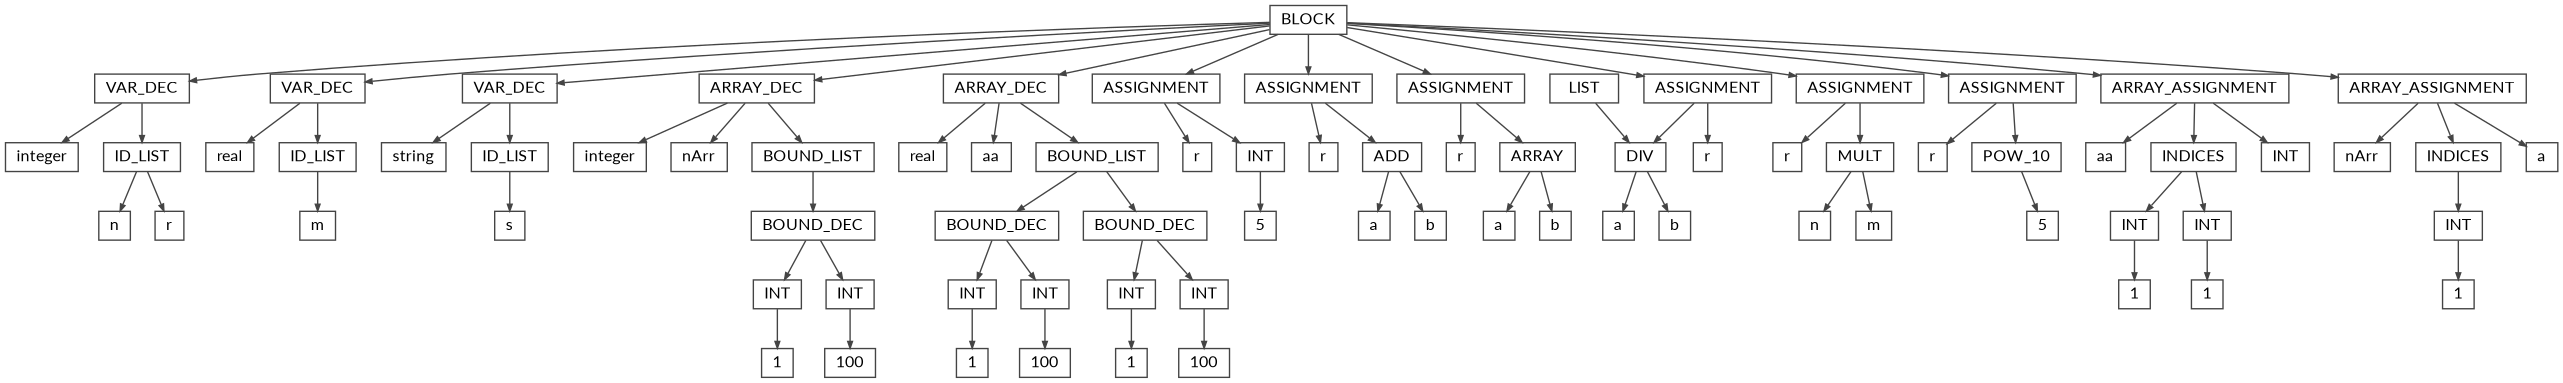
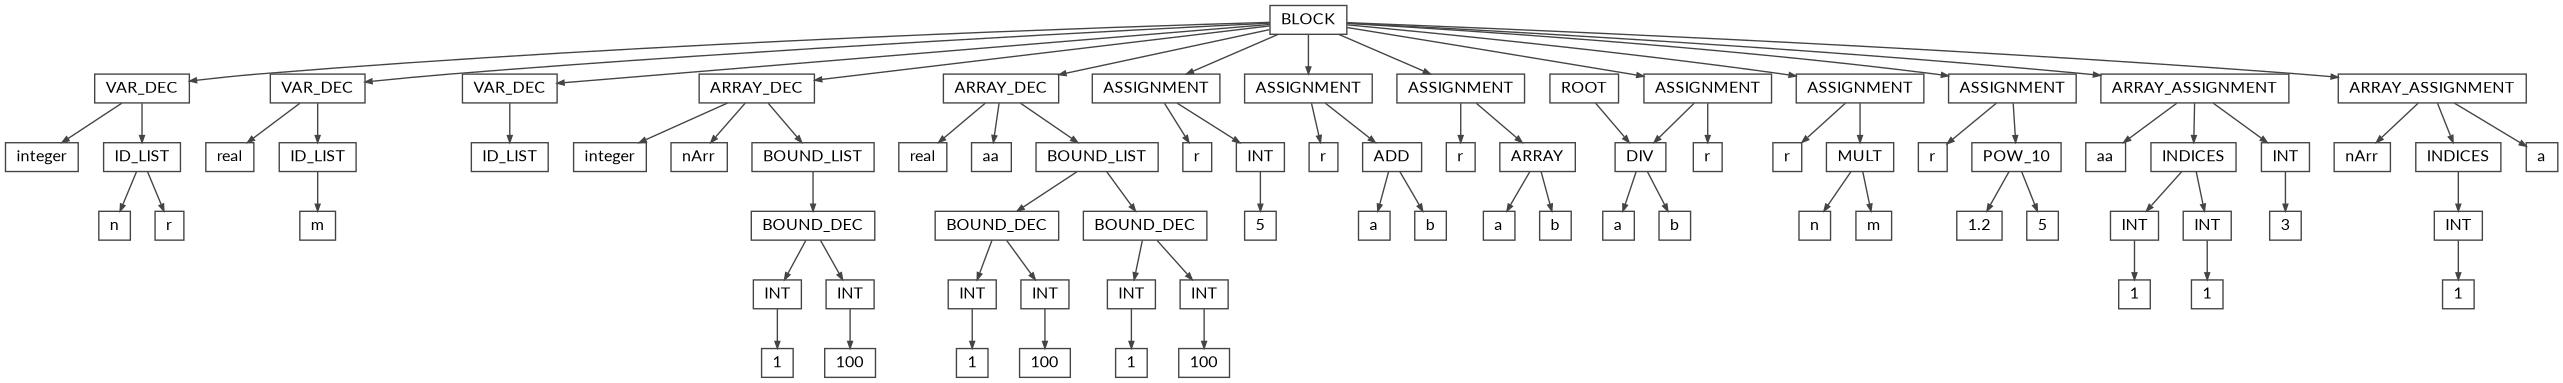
node "LIST": label "LIST" -> "ROOT"
node "string": removed
node "s": removed
node "1.2": added
node "3": added
